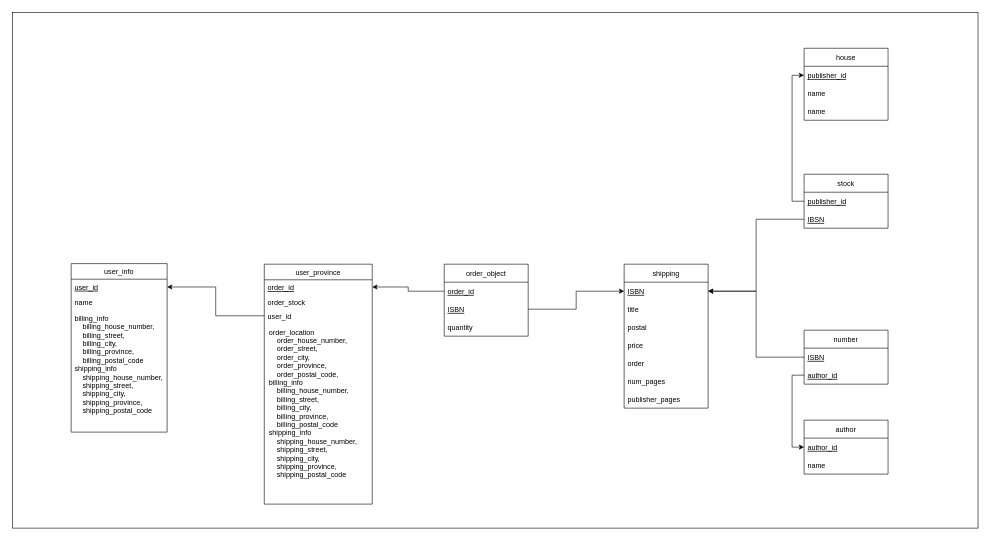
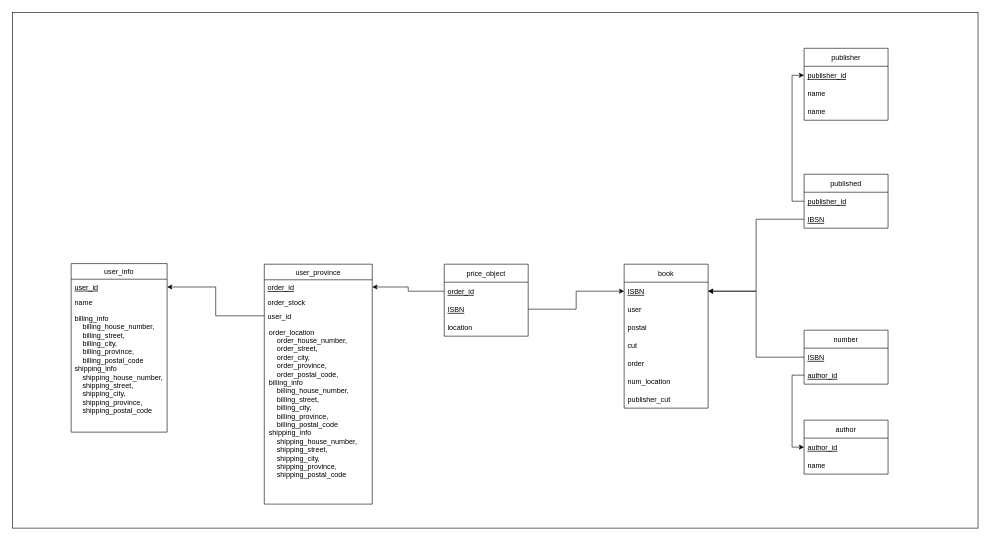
node "house": label "house" -> "publisher"
node "stock": label "stock" -> "published"
node "order_object": label "order_object" -> "price_object"
node "shipping": label "shipping" -> "book"
node "title": label "title" -> "user"
node "quantity": label "quantity" -> "location"
node "price": label "price" -> "cut"
node "num_pages": label "num_pages" -> "num_location"
node "publisher_pages": label "publisher_pages" -> "publisher_cut"
